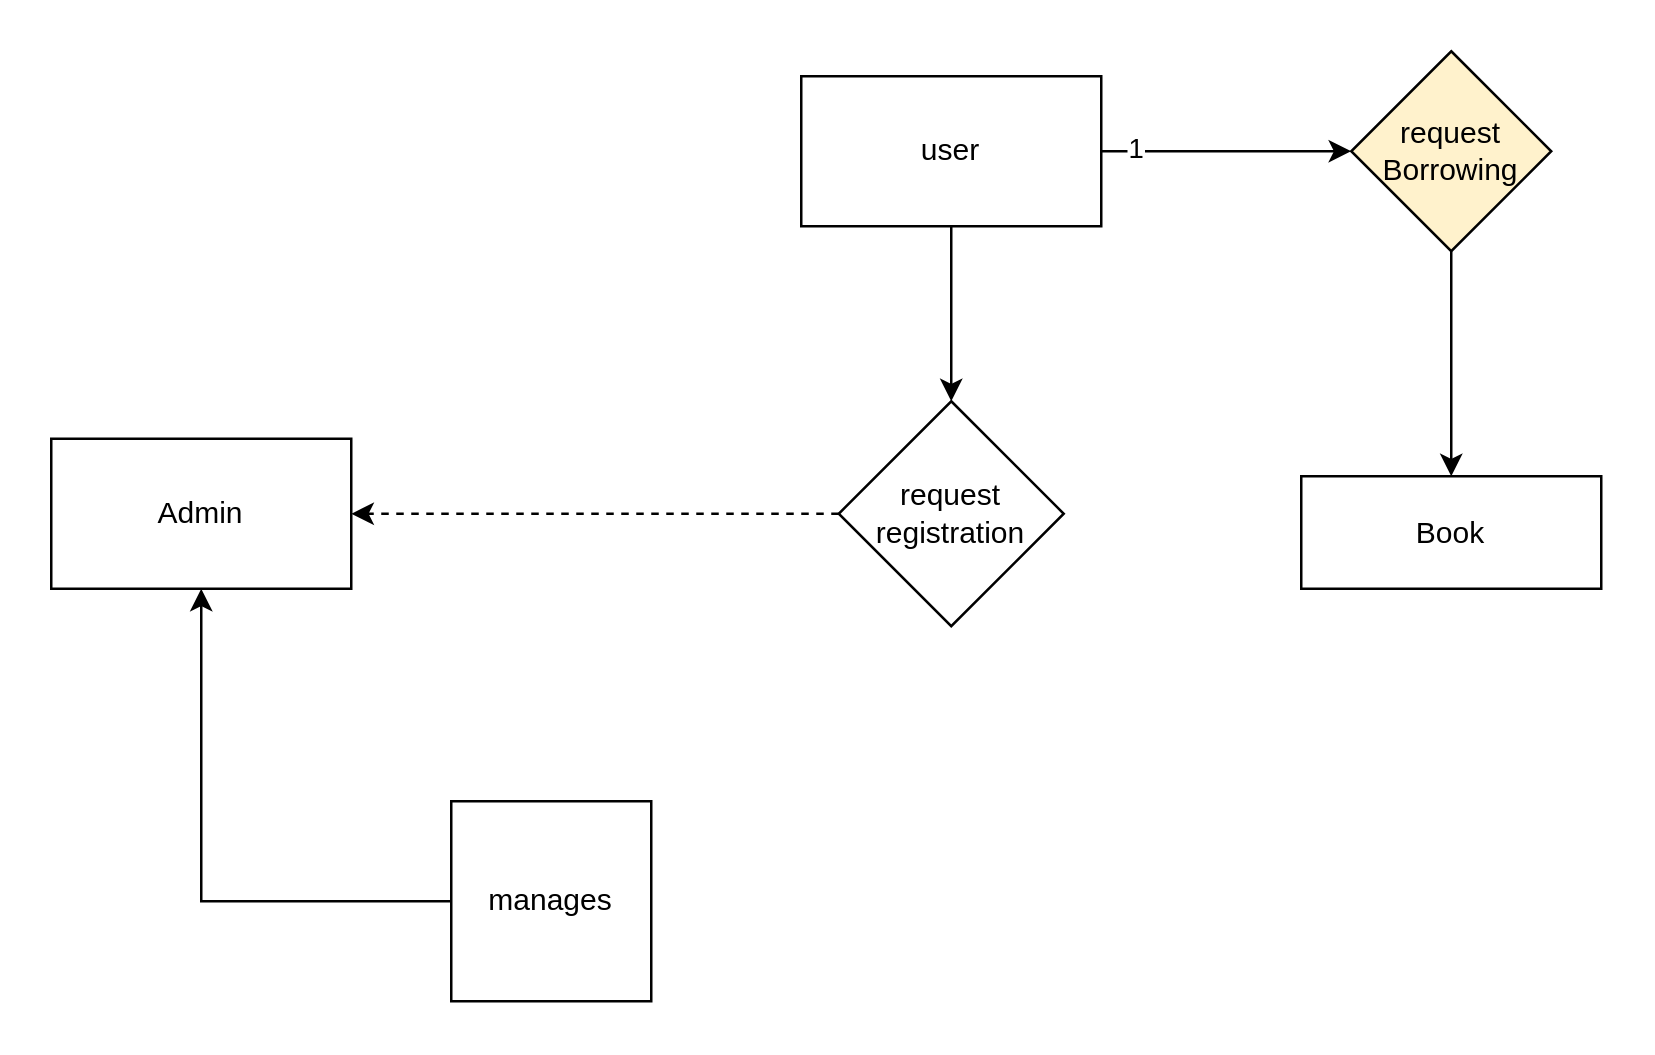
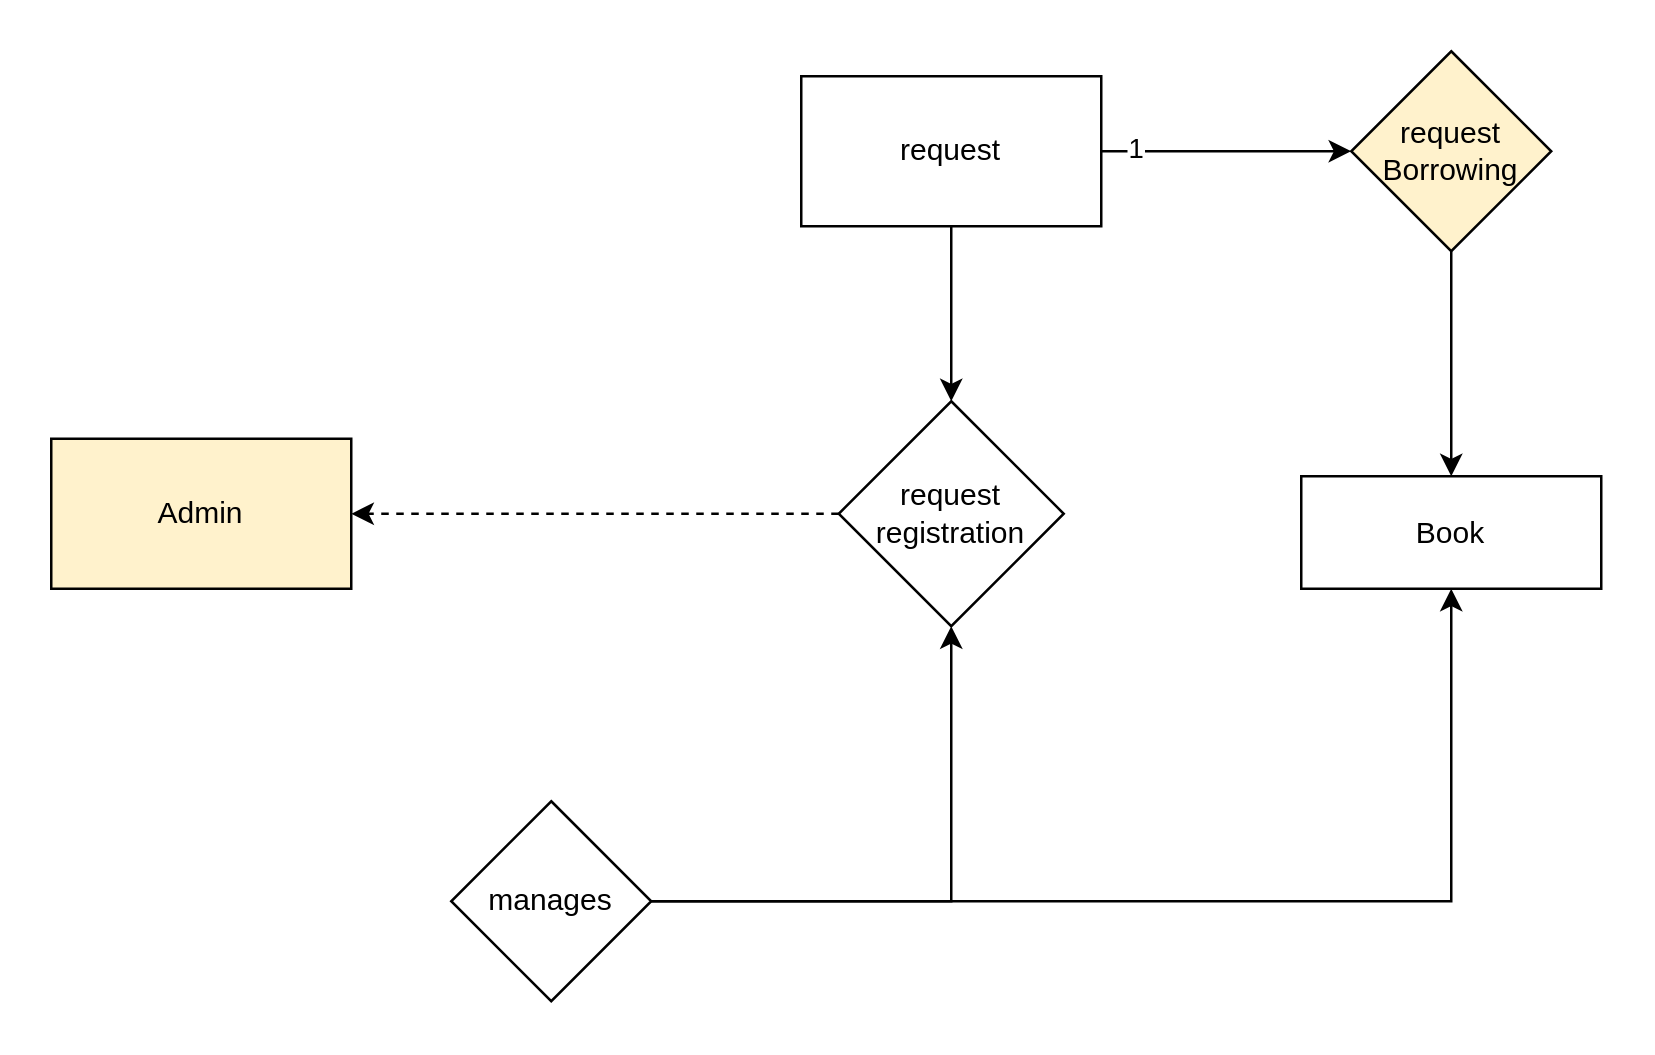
node "user": label "user" -> "request"
node "Admin": fillcolor #ffffff -> #fff2cc
edge "manages" -> "Admin": now "manages" -> "request registration"
node "manages": shape rectangle -> diamond
edge "manages" -> "Book": added
